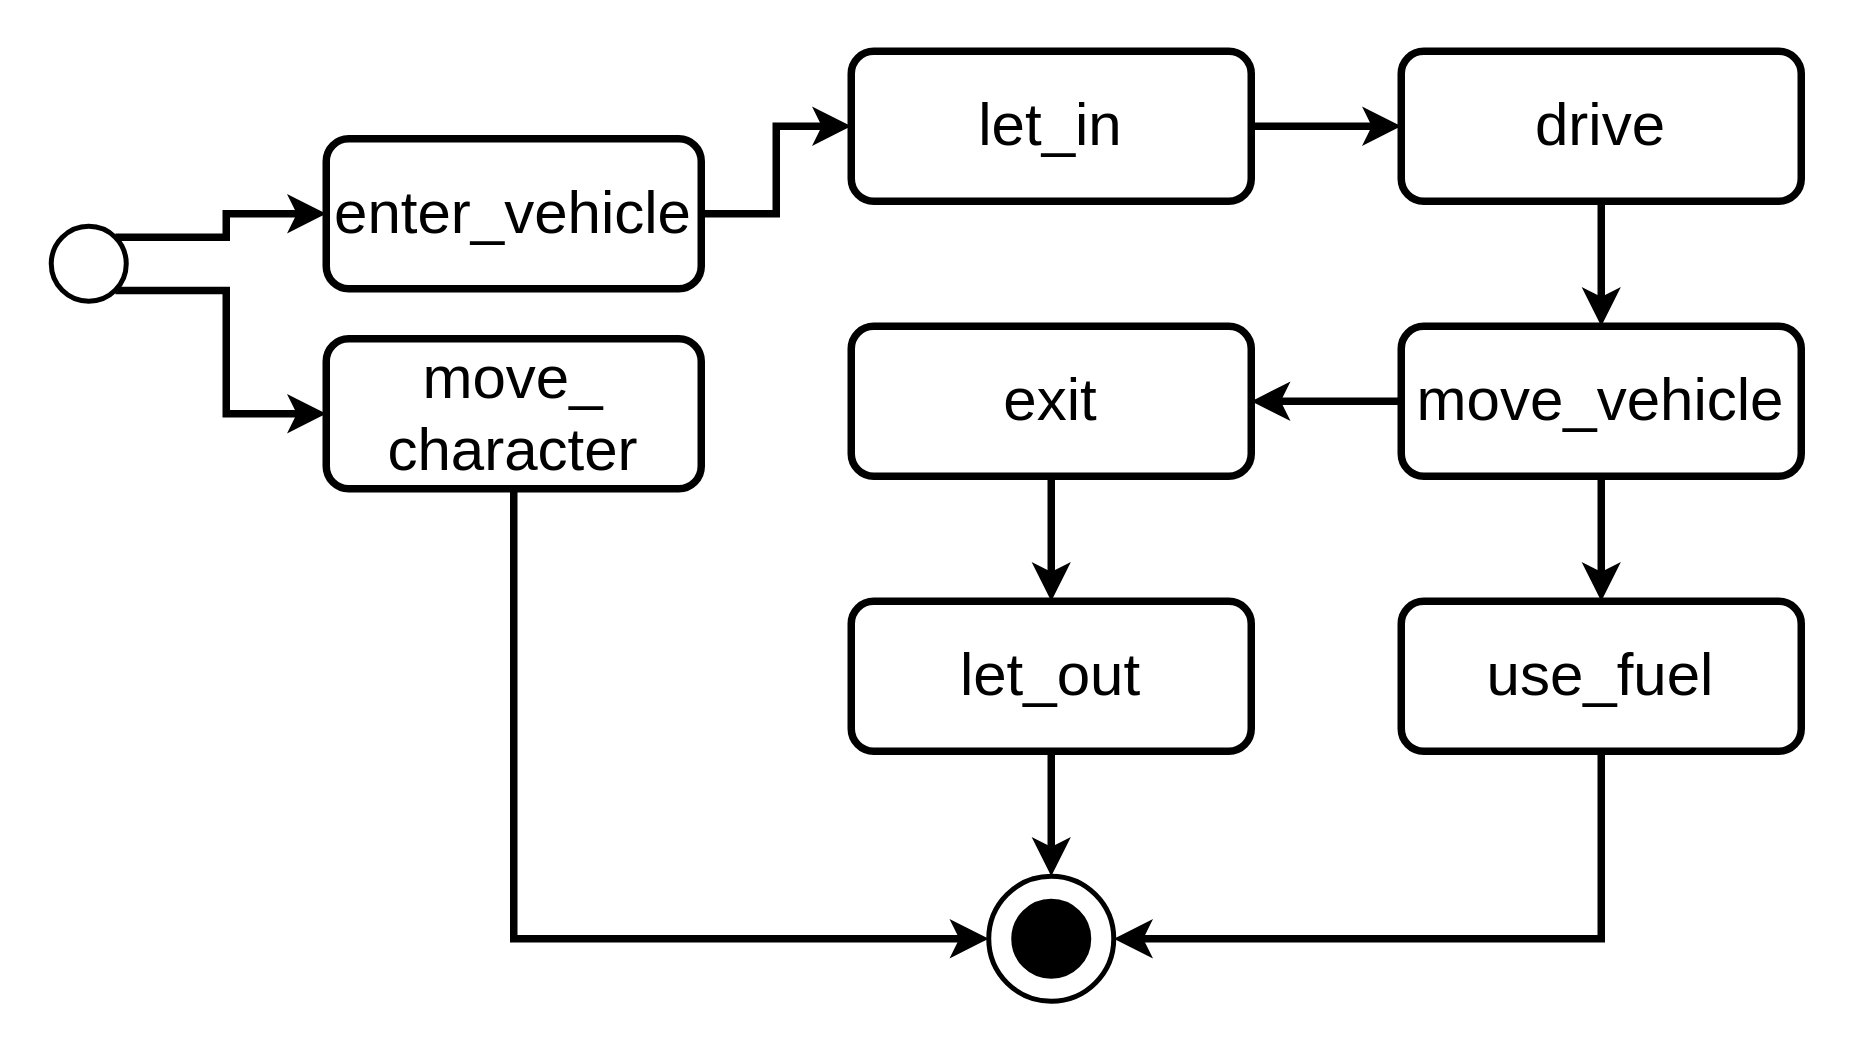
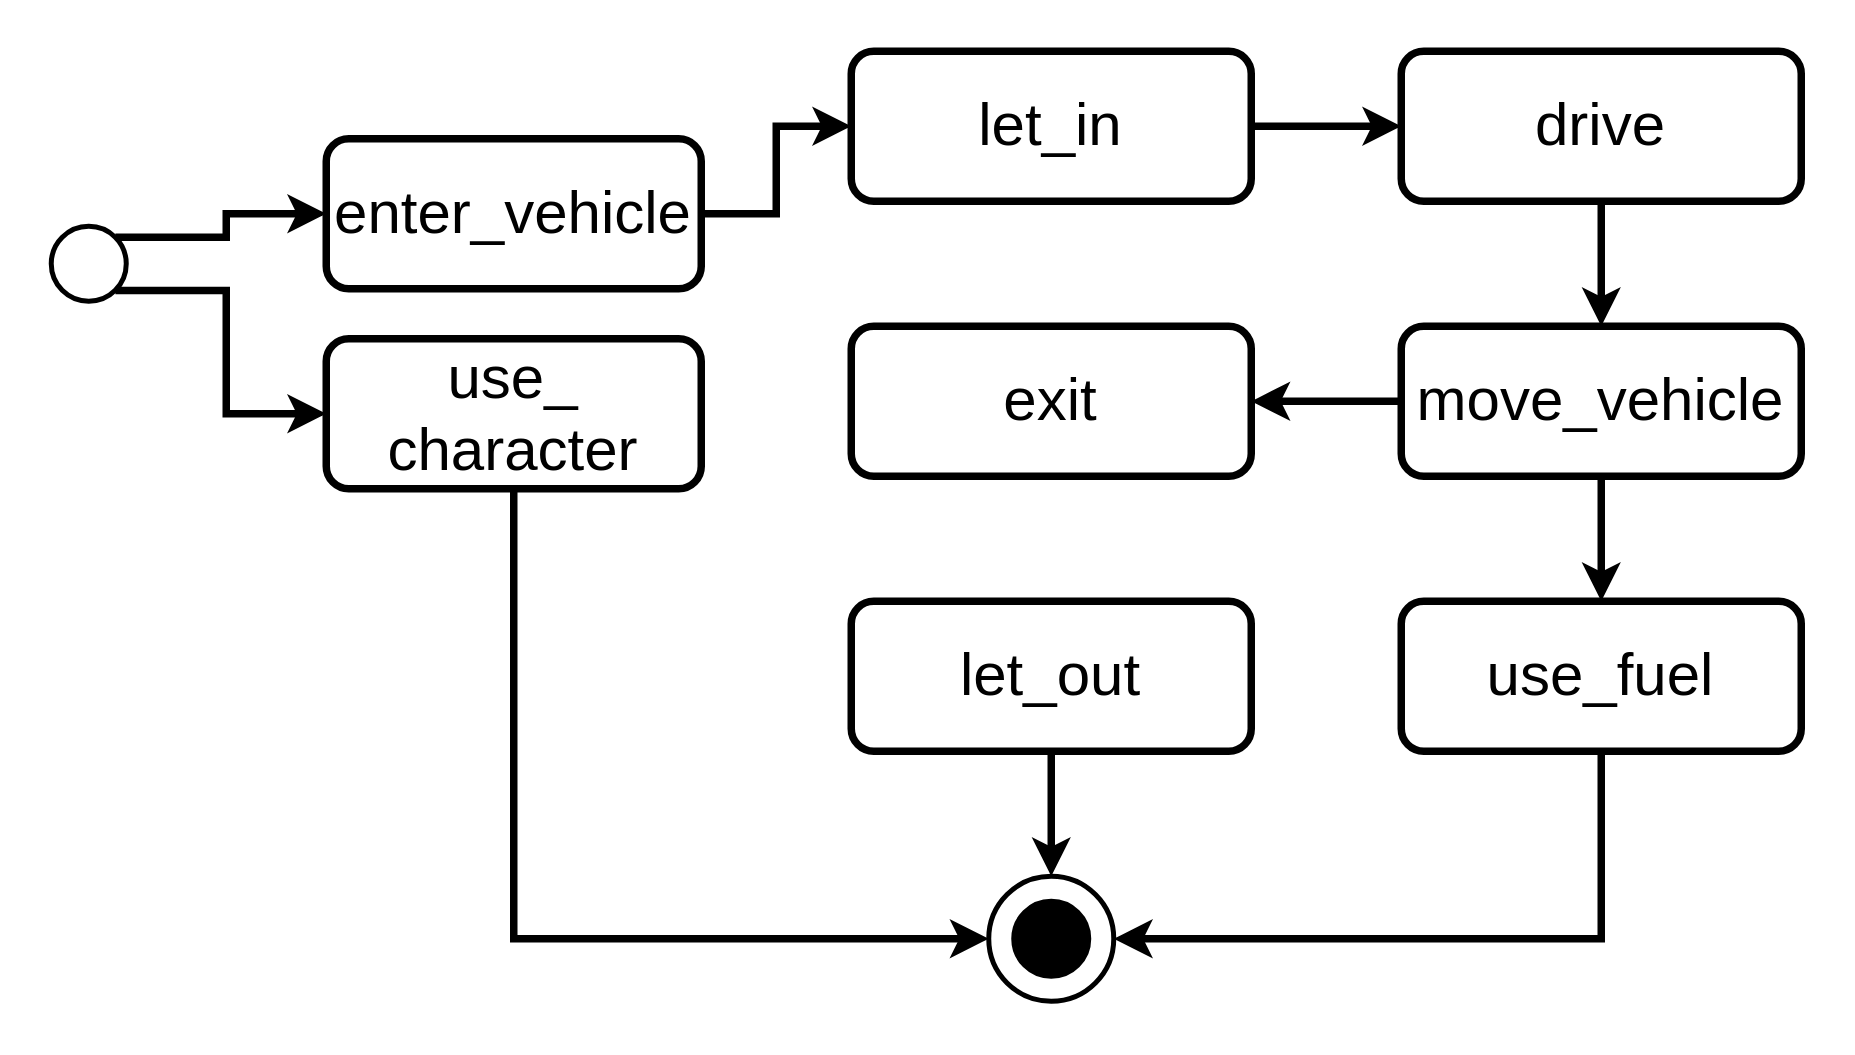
node "move_ character": label "move_ character" -> "use_ character"
edge "exit" -> "let_out": removed
